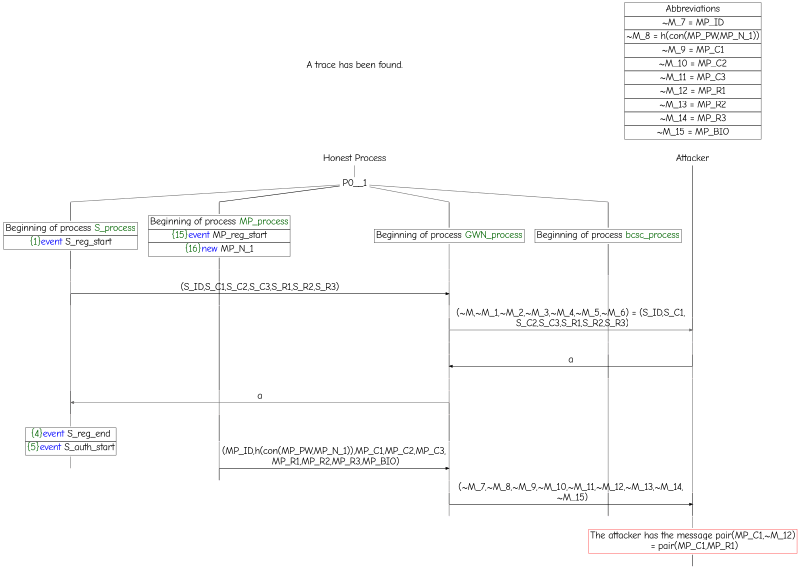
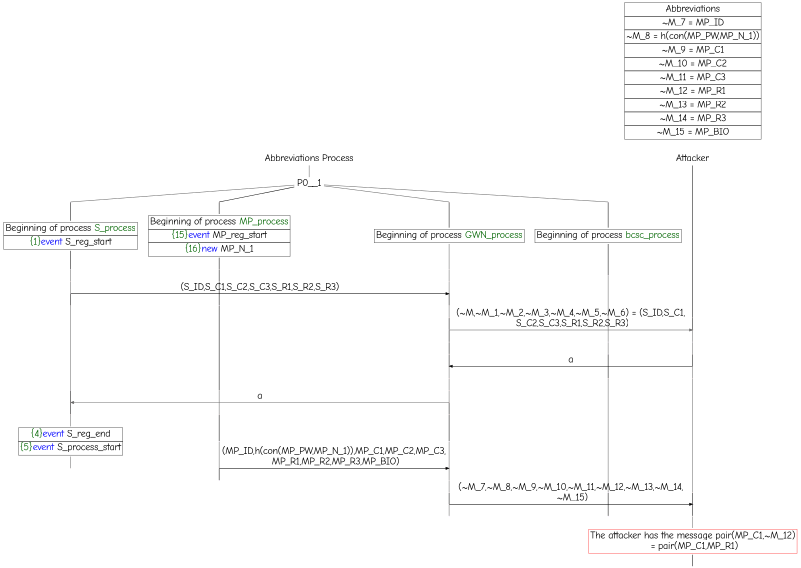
node "A trace has been found.": removed
node "Honest Process": label "Honest Process" -> "Abbreviations Process"
node "{4}": text "S_auth_start" -> "S_process_start"
